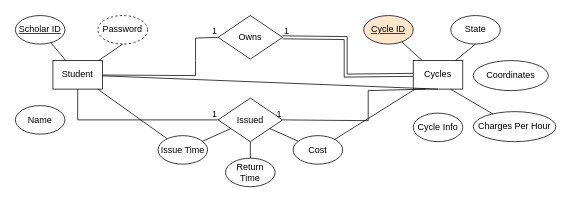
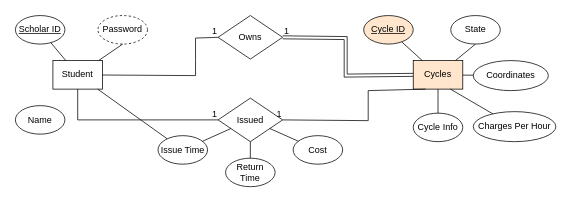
node "Cycles": fillcolor #ffffff -> #ffe6cc
edge "Student" -- "Cycles": now "Cycle Info" -- "Cycles"
edge "Cycles" -- "Cost": now "Cycles" -- "Coordinates"
